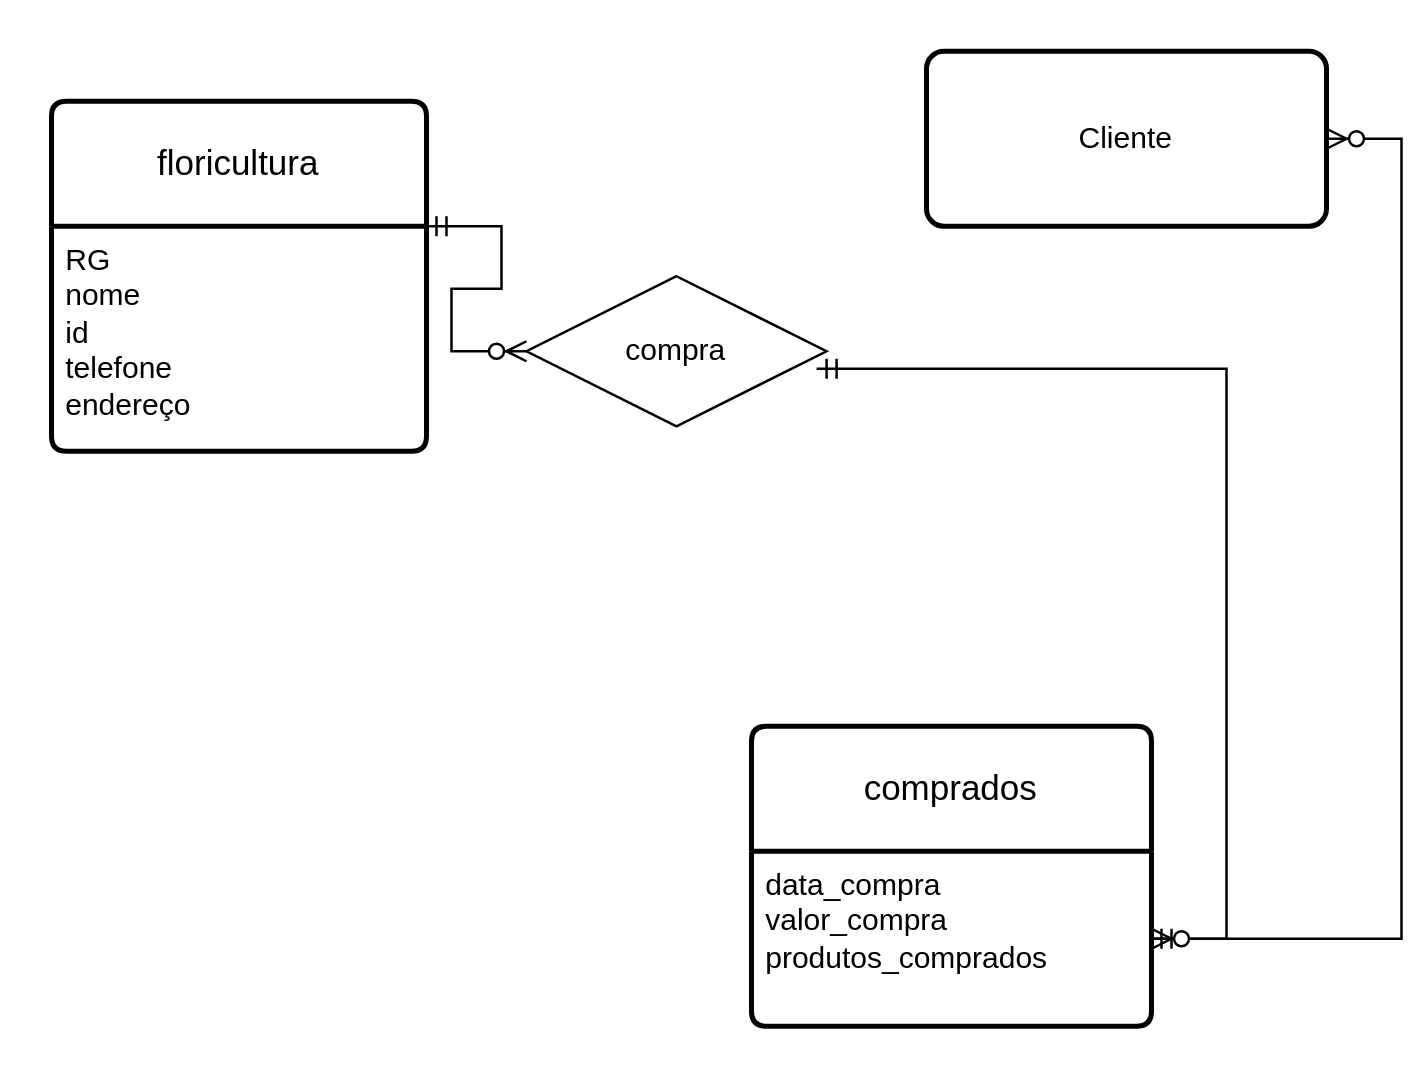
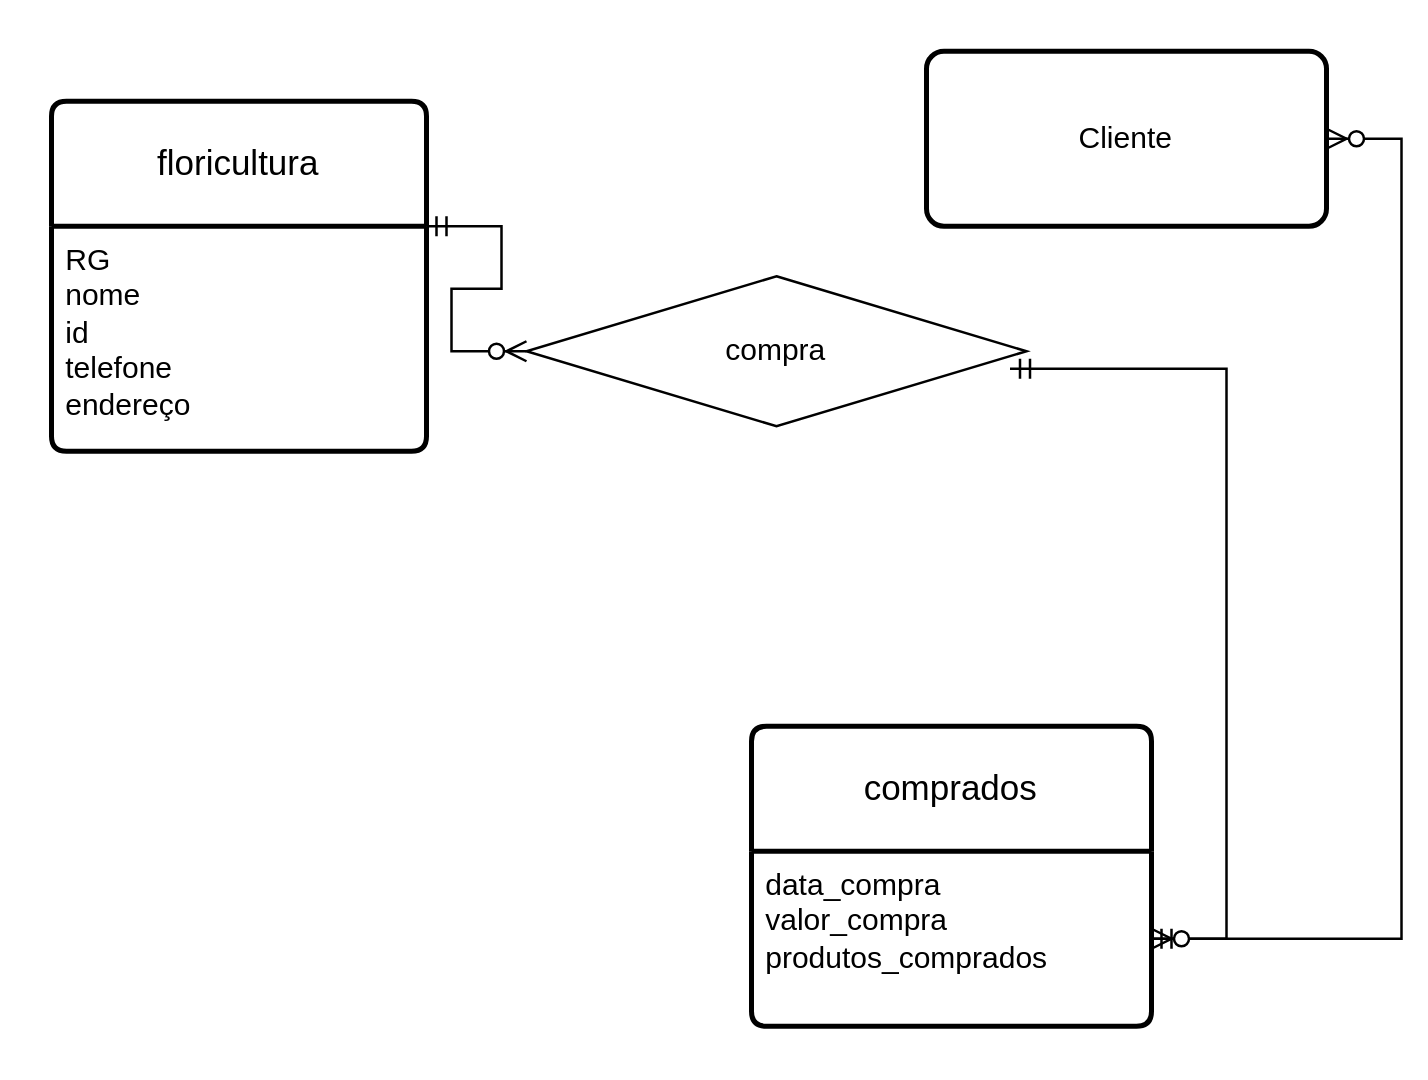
node "compra": size 300x150 -> 500x150
